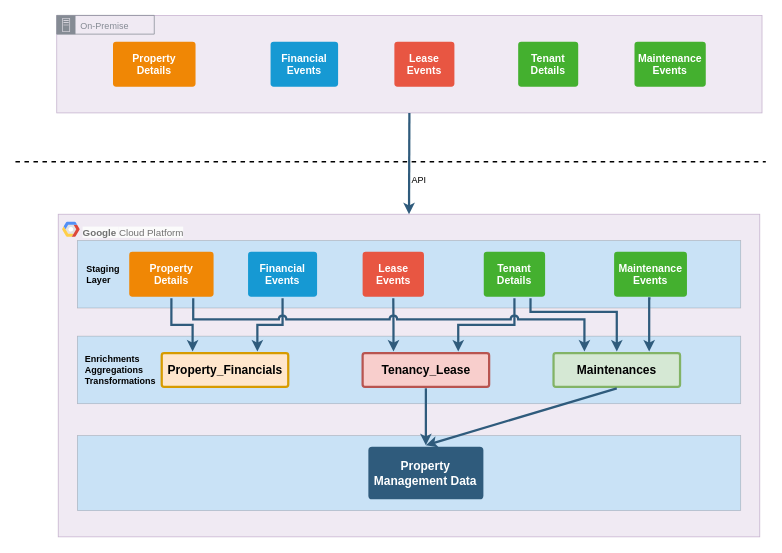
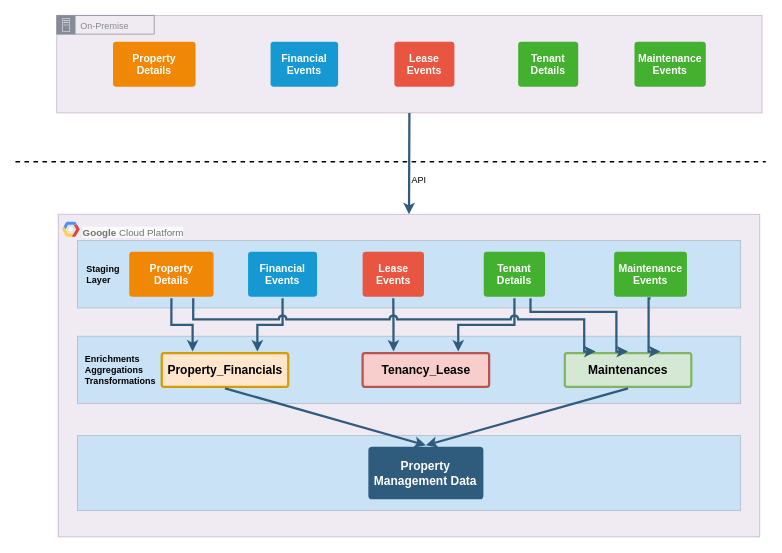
node "Maintenances": moved (616, 370) -> (628, 370)
edge "Tenancy_Lease" -> "Property Management Data": removed
edge "Property_Financials" -> "Property Management Data": added
